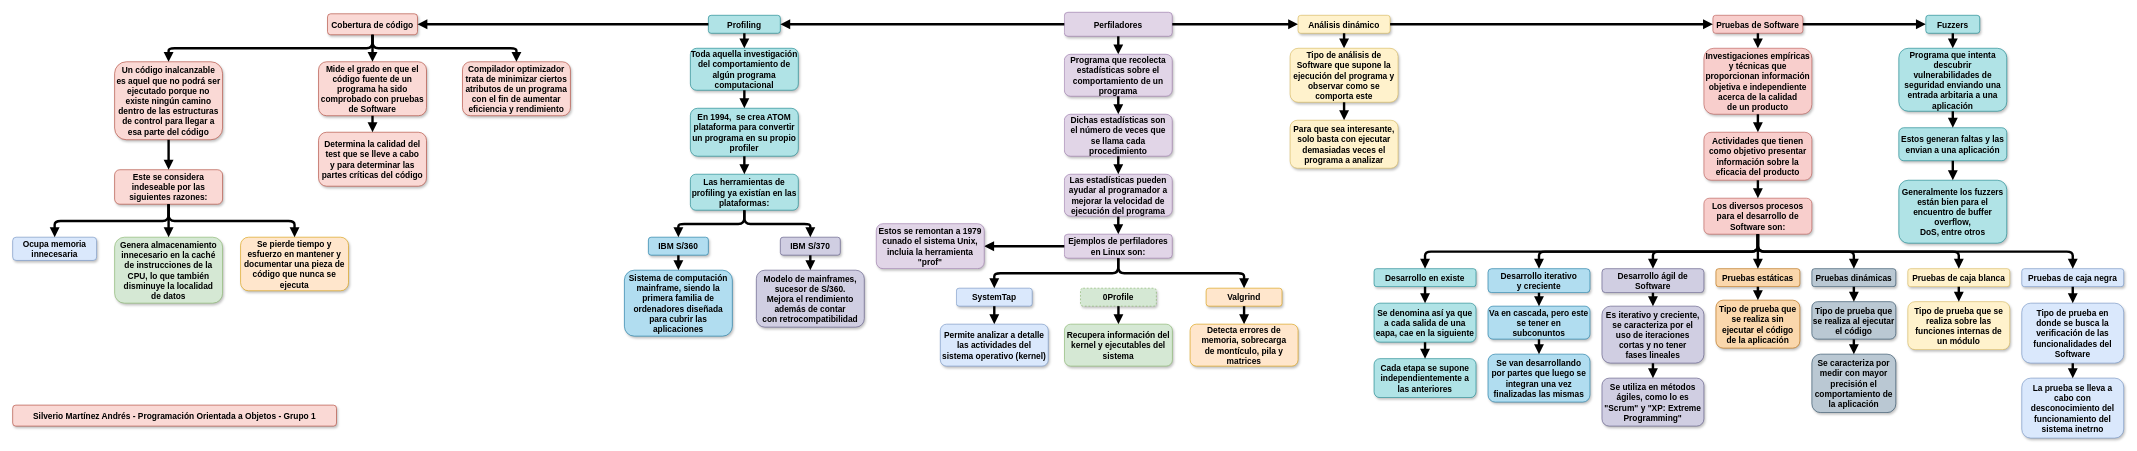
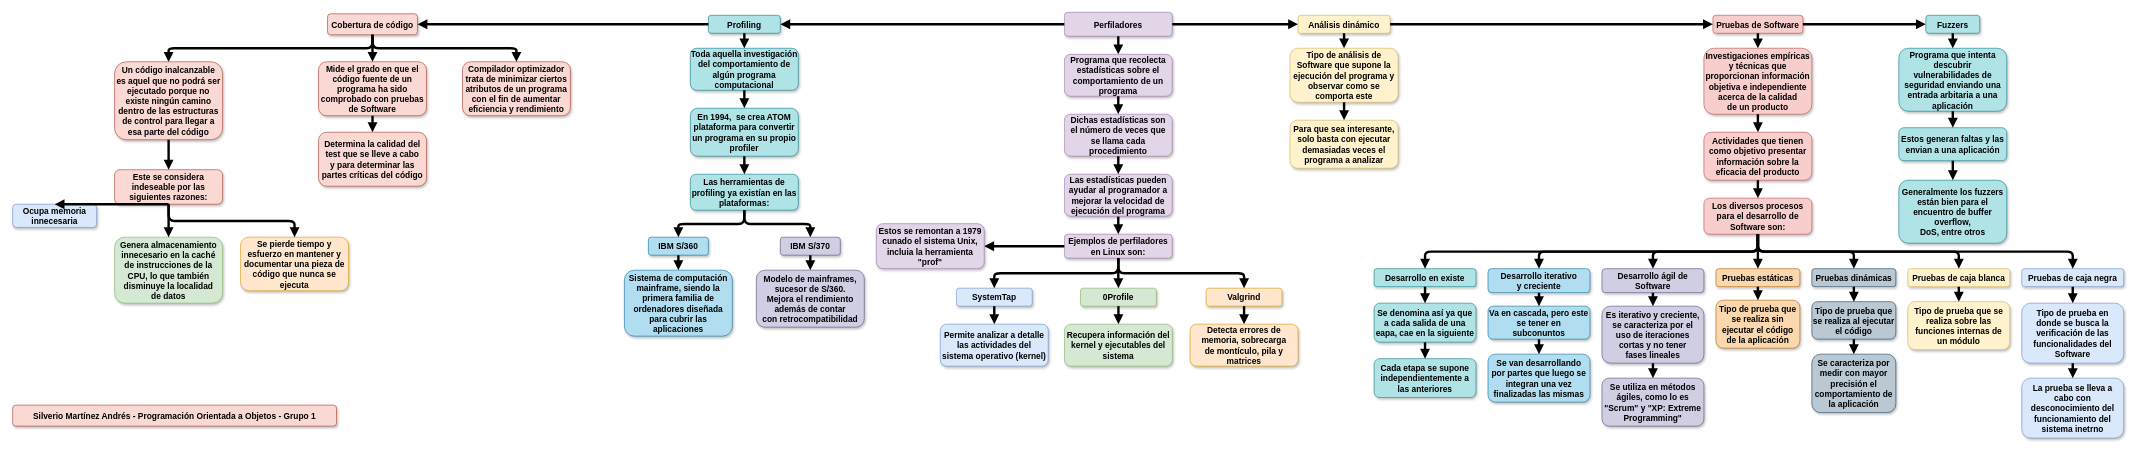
node "Ocupa memoria innecesaria": moved (54, 249) -> (54, 216)
edge "Ejemplos de perfiladores en Linux son:" -> "0Profile": added
node "0Profile": style dashed -> solid
